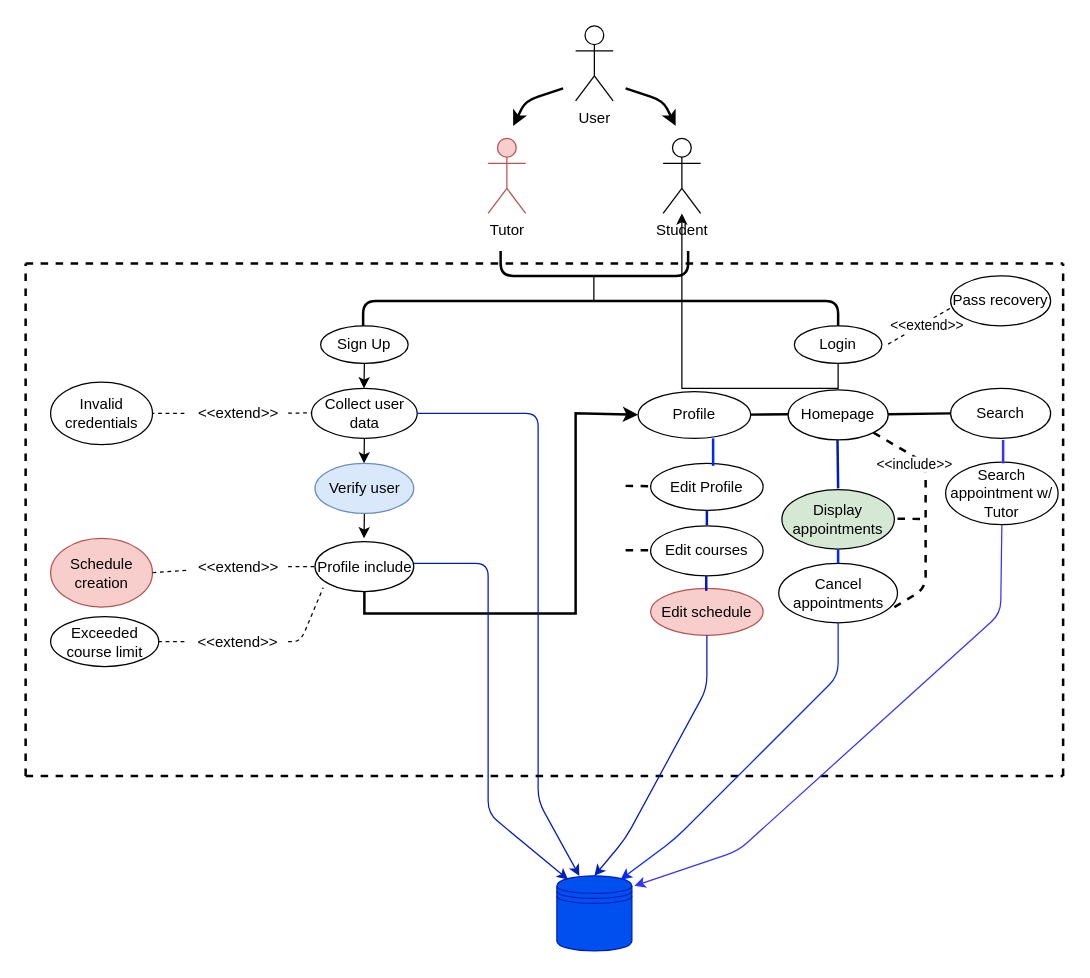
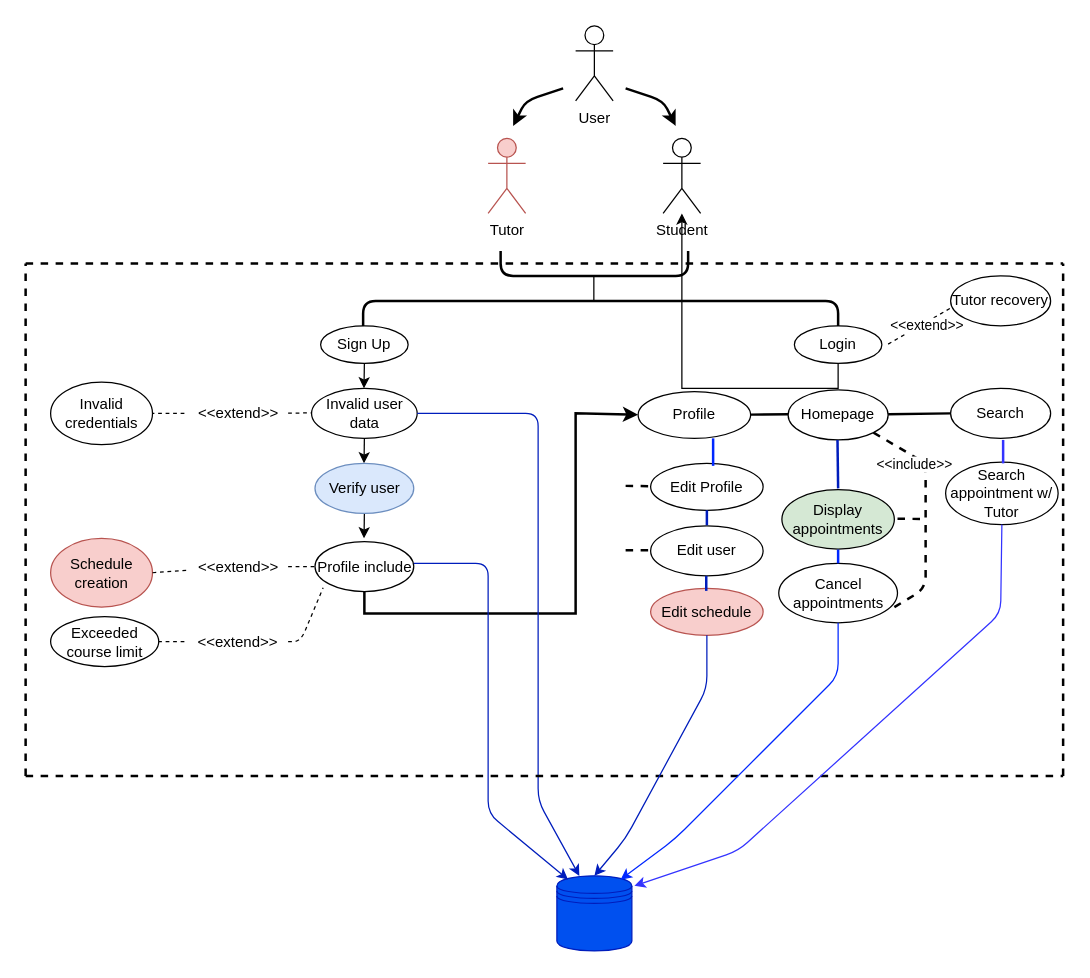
node "Pass recovery": label "Pass recovery" -> "Tutor recovery"
node "Collect user data": label "Collect user data" -> "Invalid user data"
node "Edit courses": label "Edit courses" -> "Edit user"
